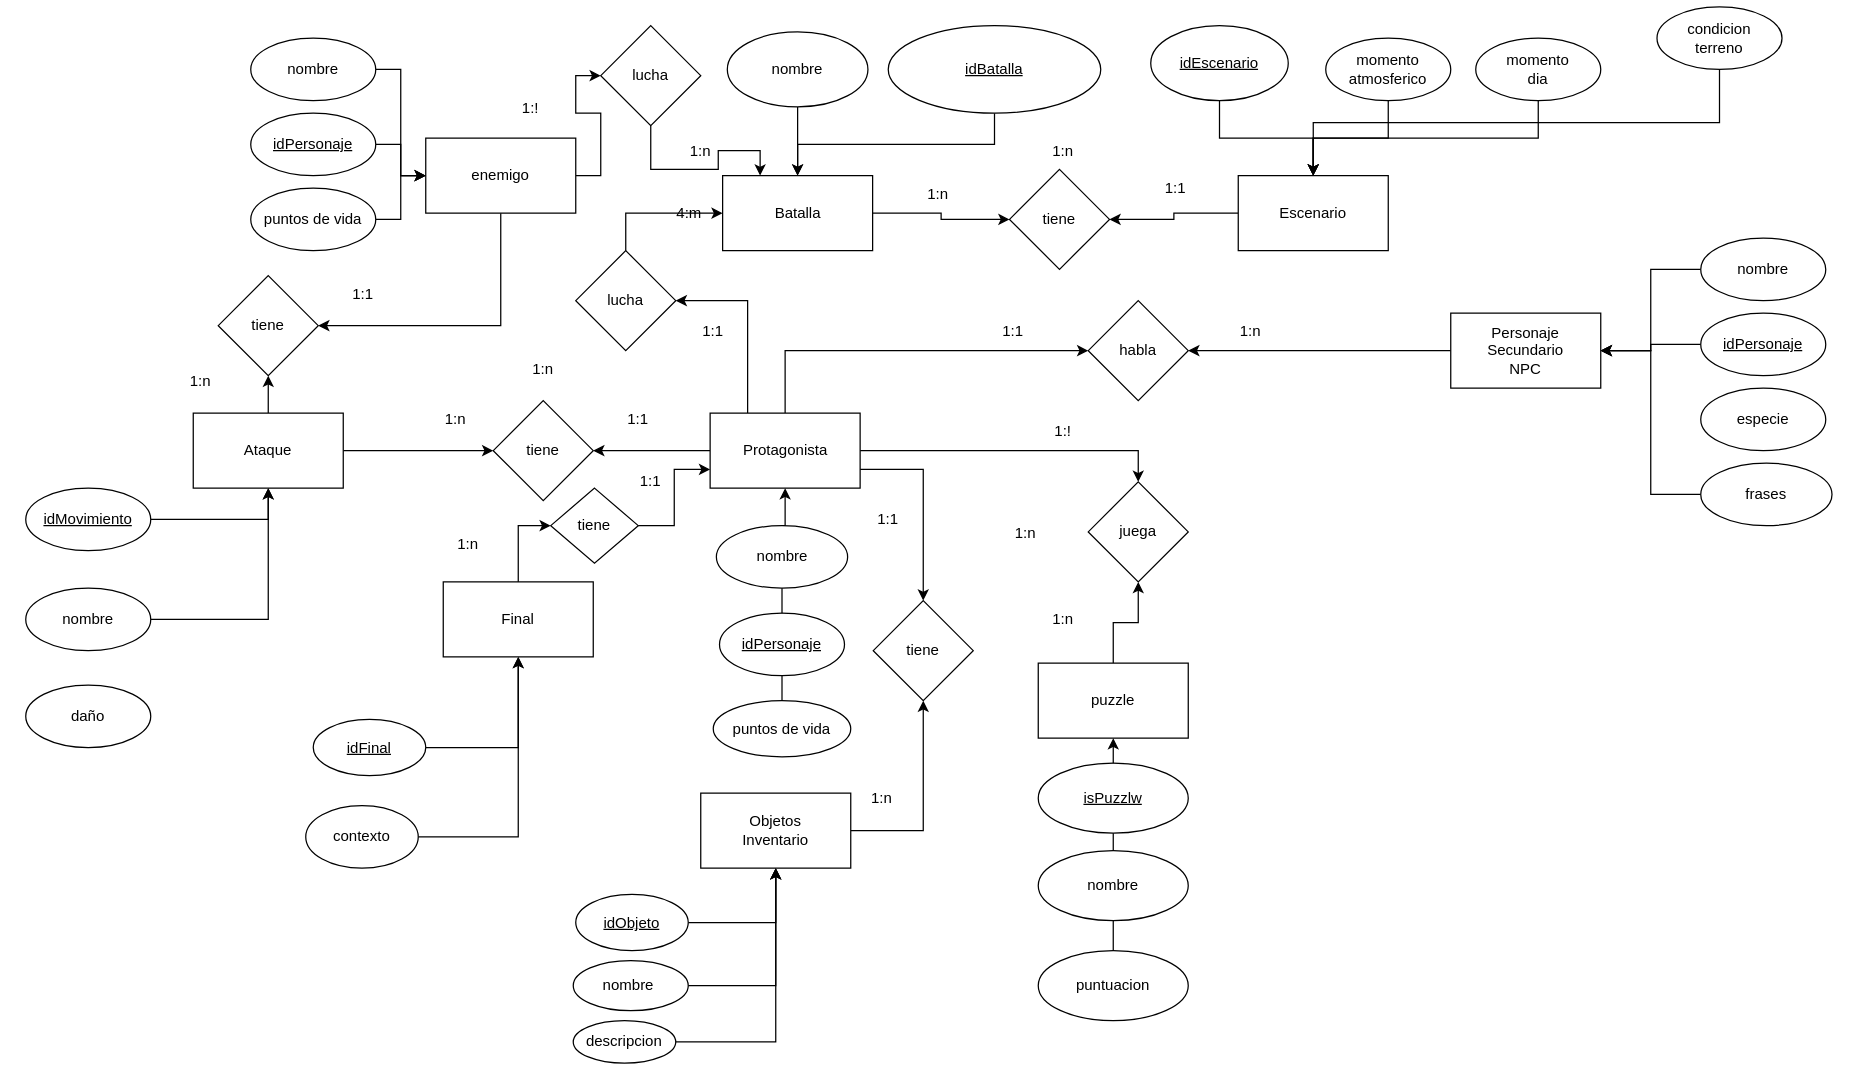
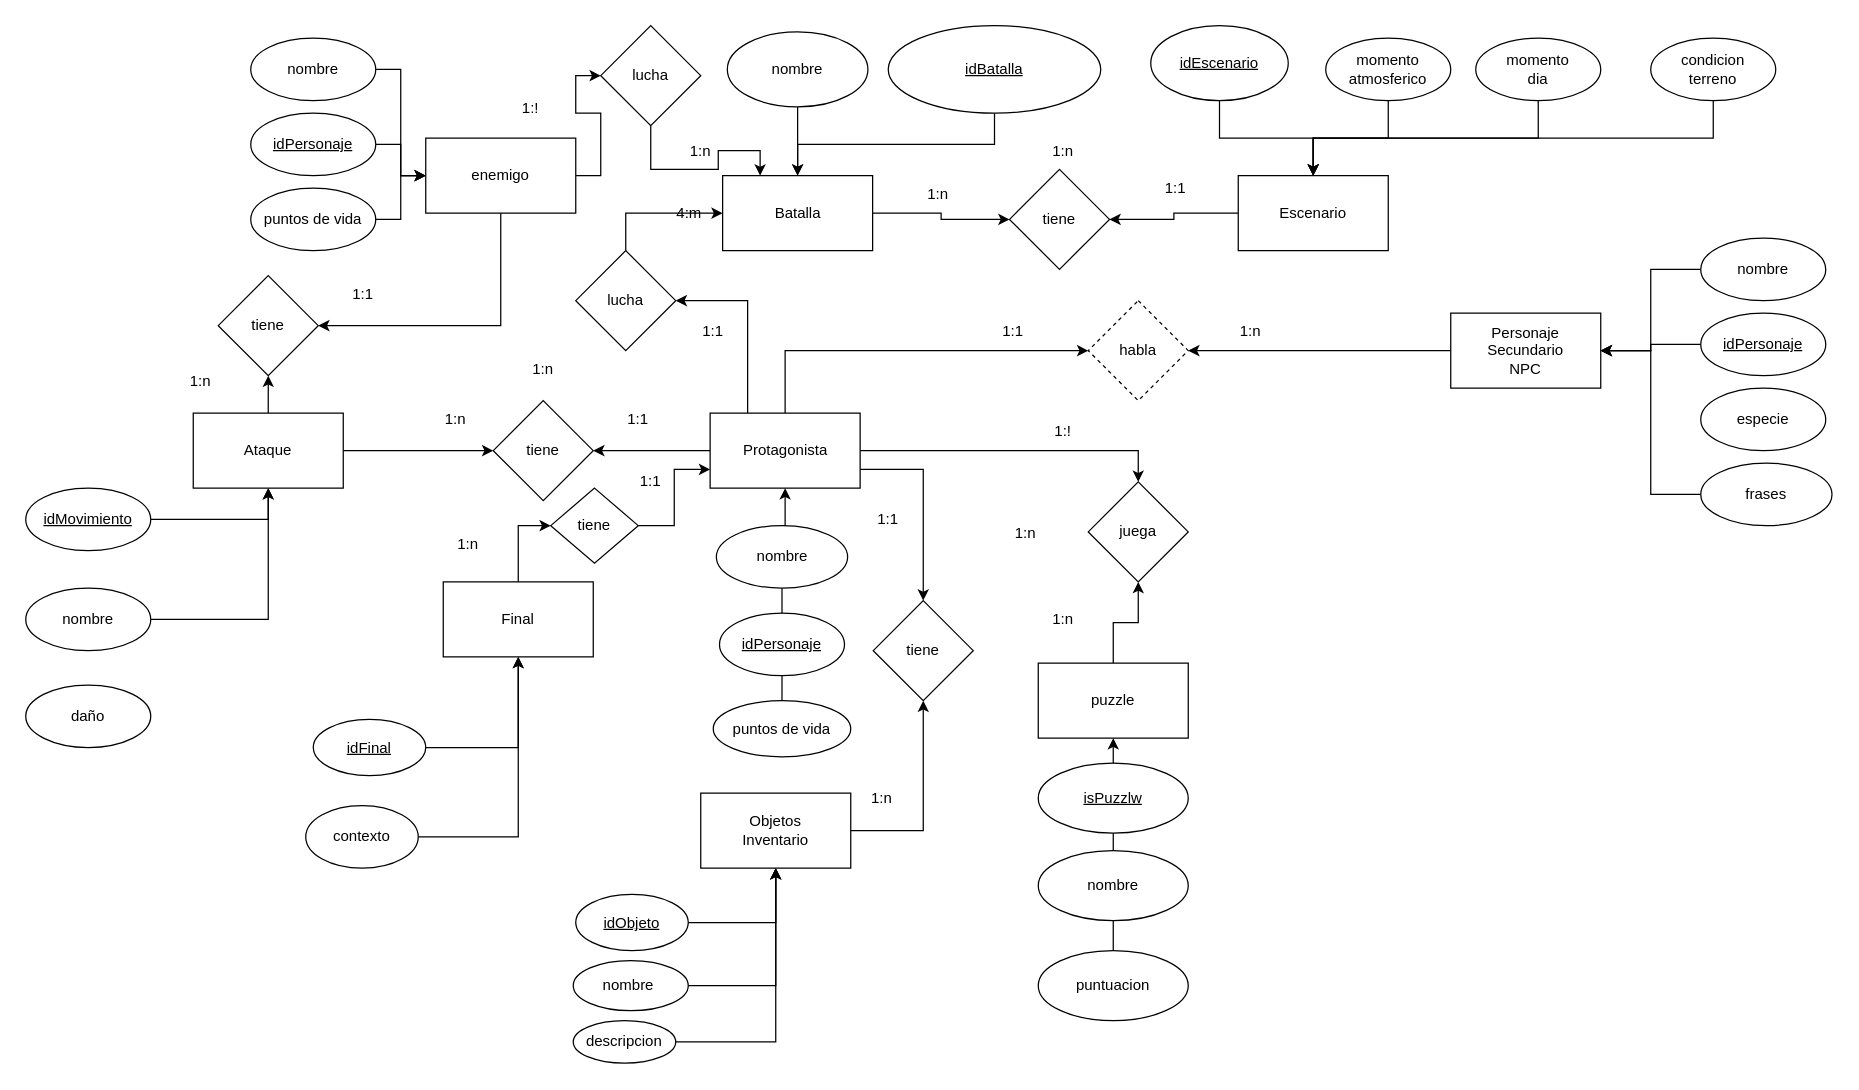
node "condicion terreno": moved (1719, 38) -> (1713, 69)
node "habla": style solid -> dashed
